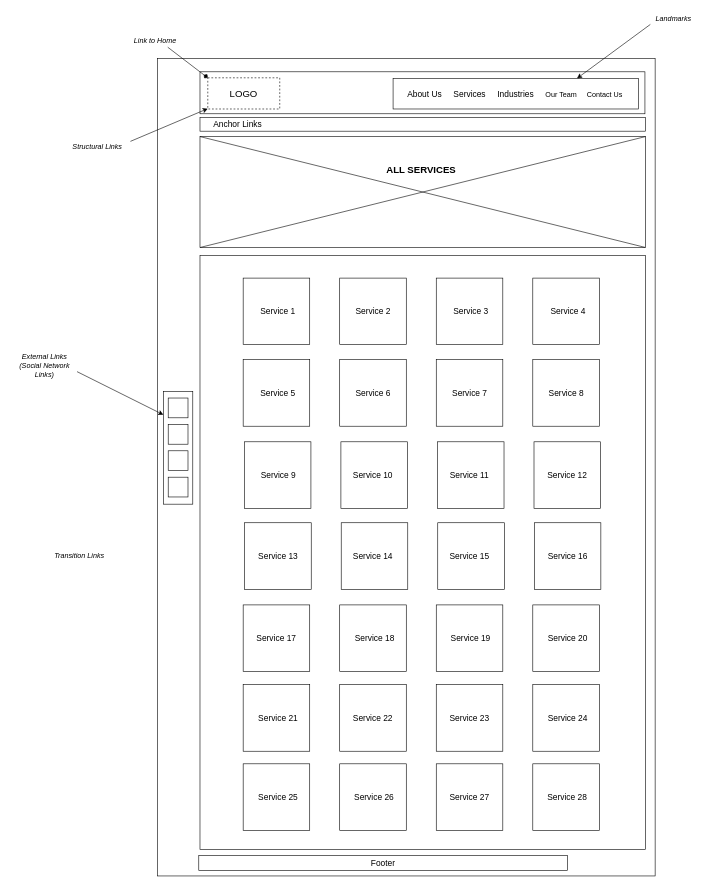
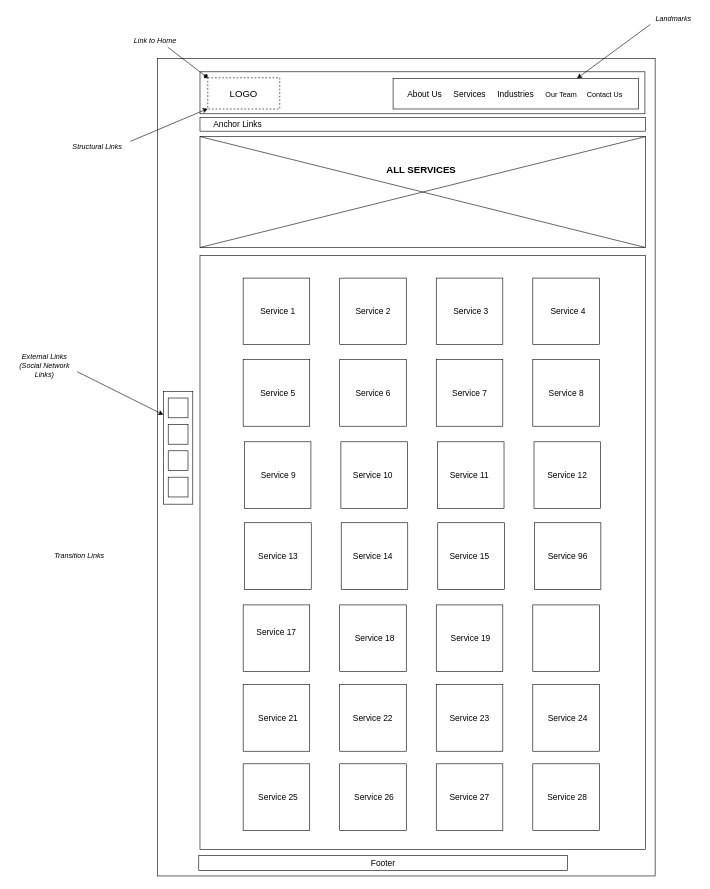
node "Service 16": label "Service 16" -> "Service 96"
node "Service 17": moved (277, 639) -> (277, 633)
node "Service 20": removed
